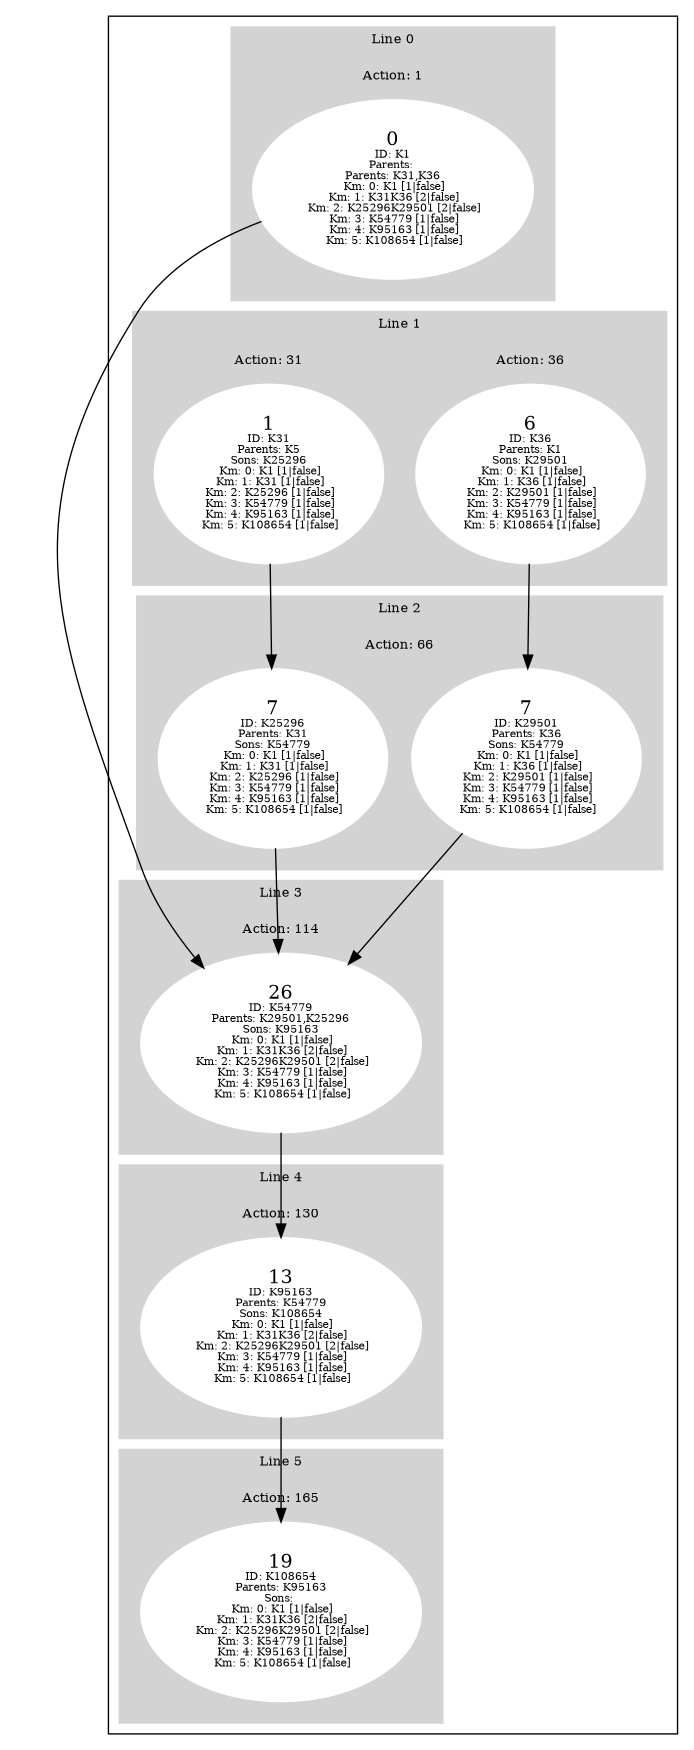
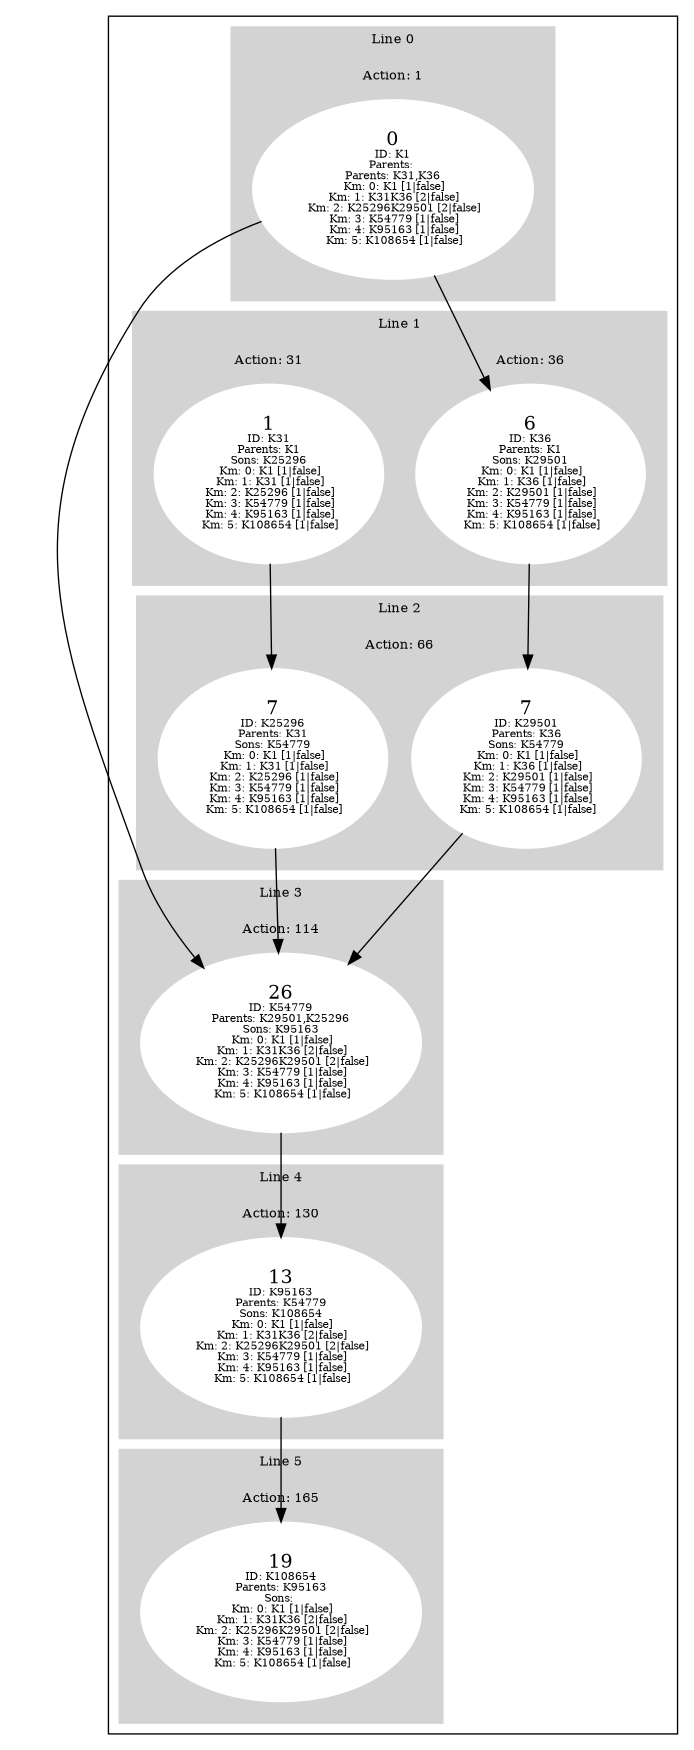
edge "0" -> "6": added
node "1": text "Parents: K5" -> "Parents: K1"
